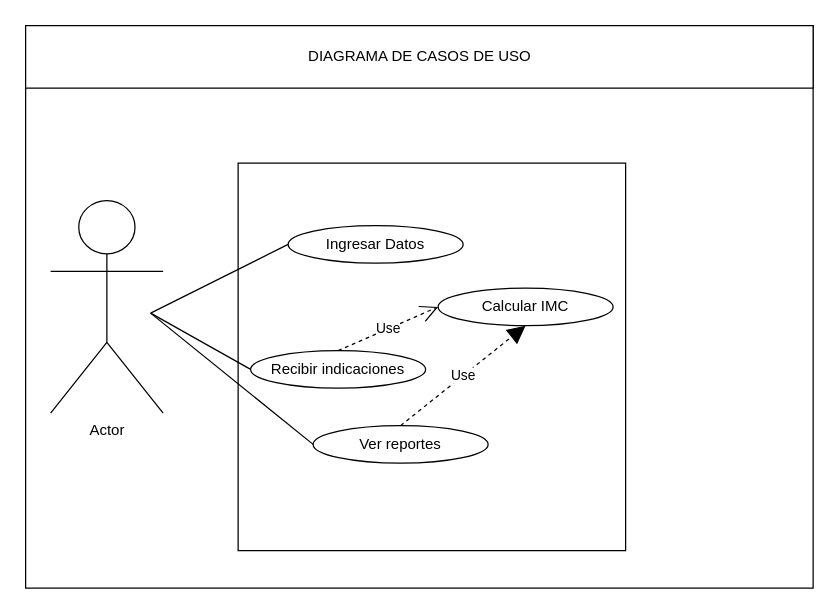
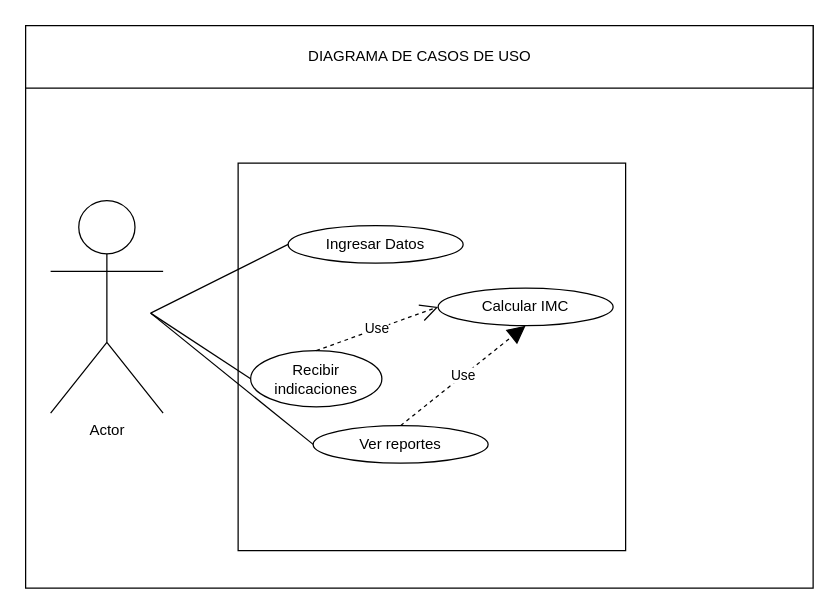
node "Recibir indicaciones": size 175x38 -> 131x56
